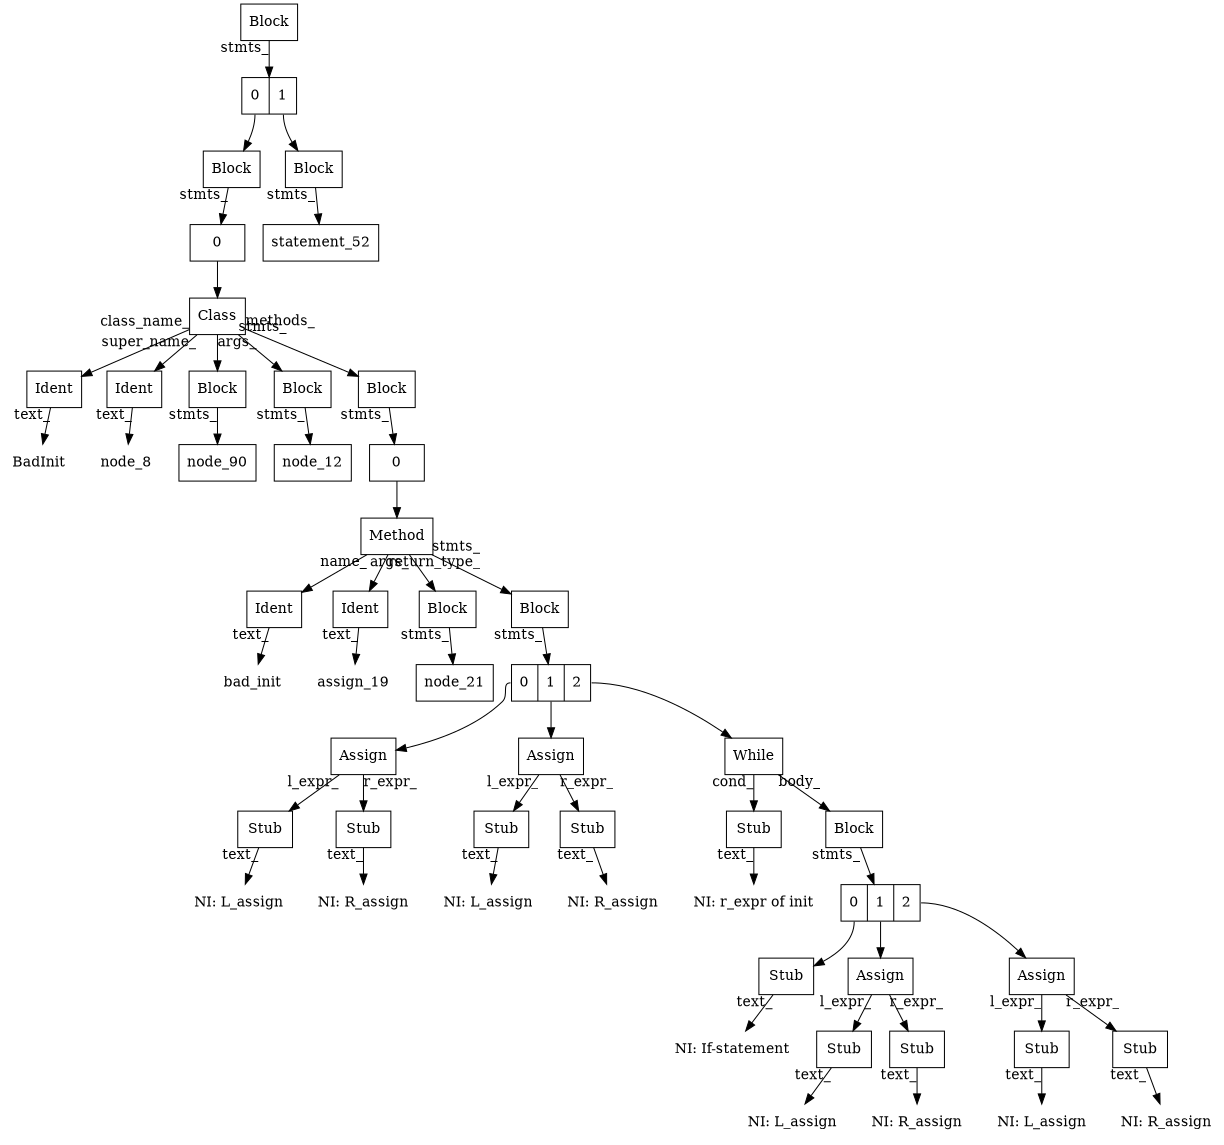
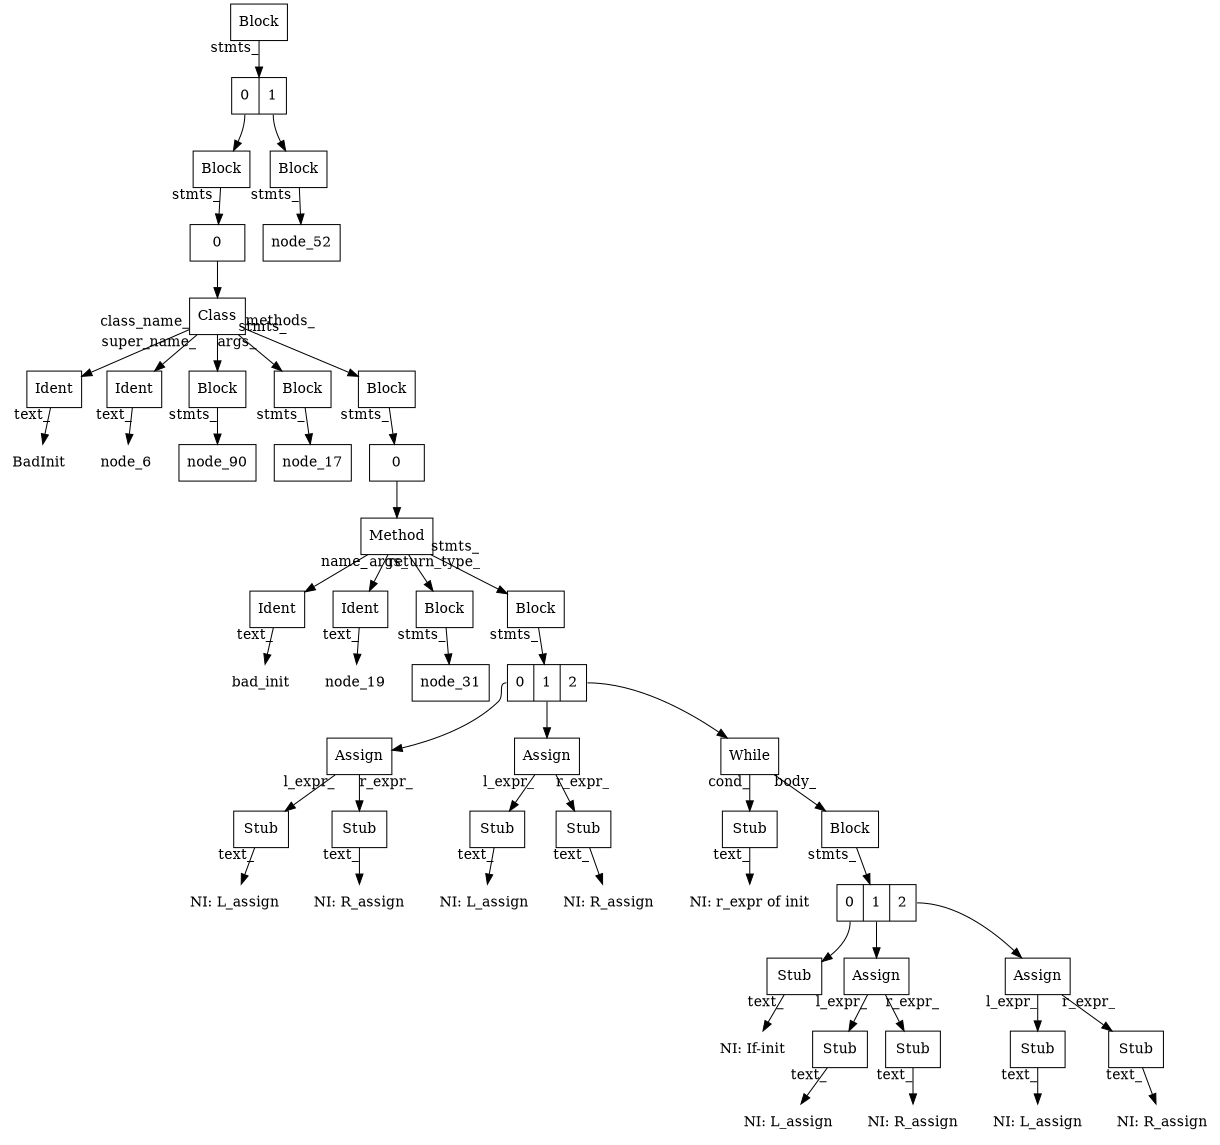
node "statement_52": label "statement_52" -> "node_52"
node "node_8": label "node_8" -> "node_6"
node "node_12": label "node_12" -> "node_17"
node "assign_19": label "assign_19" -> "node_19"
node "node_21": label "node_21" -> "node_31"
node "NI: If-statement": label "NI: If-statement" -> "NI: If-init"
